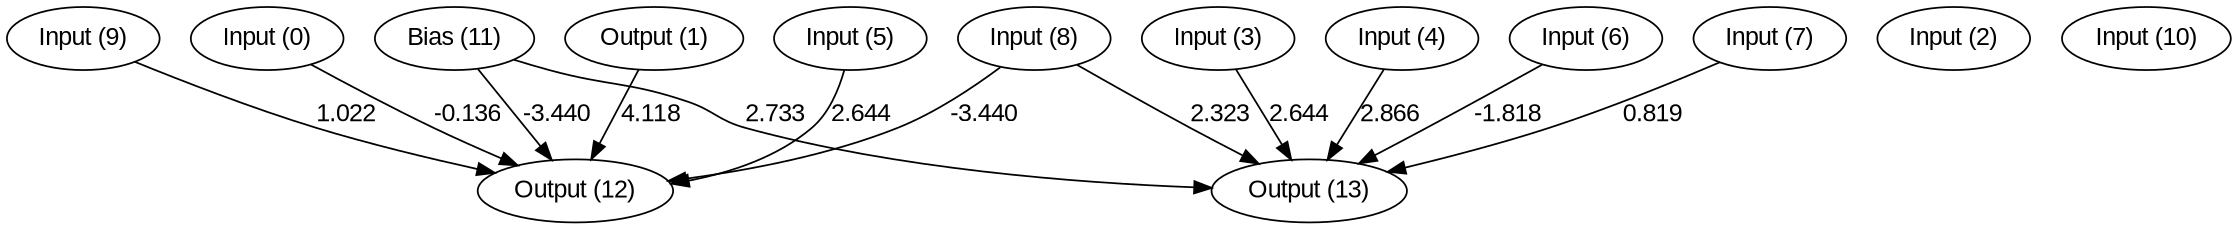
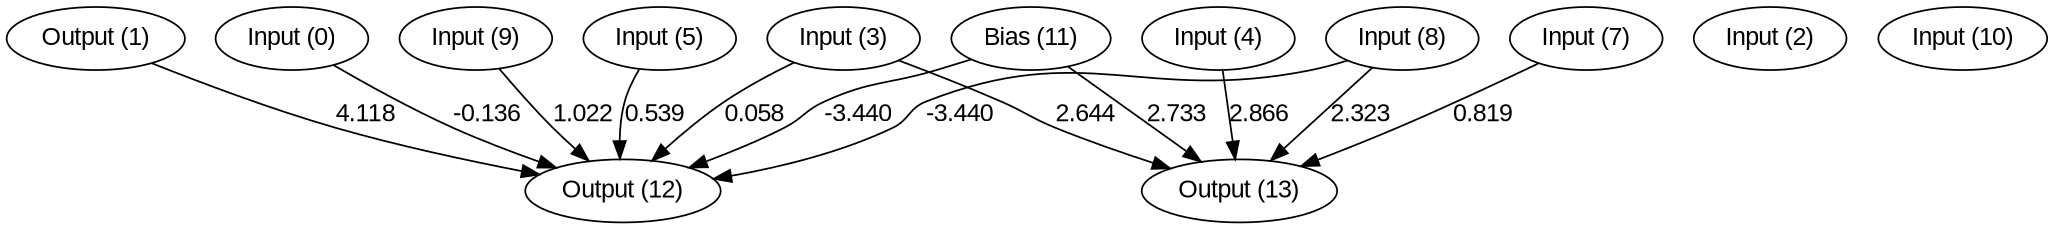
node "Input (6)": removed
edge "Input (3)" -> "Output (12)": added, label "0.058"
edge "Input (5)" -> "Output (12)": label "2.644" -> "0.539"
